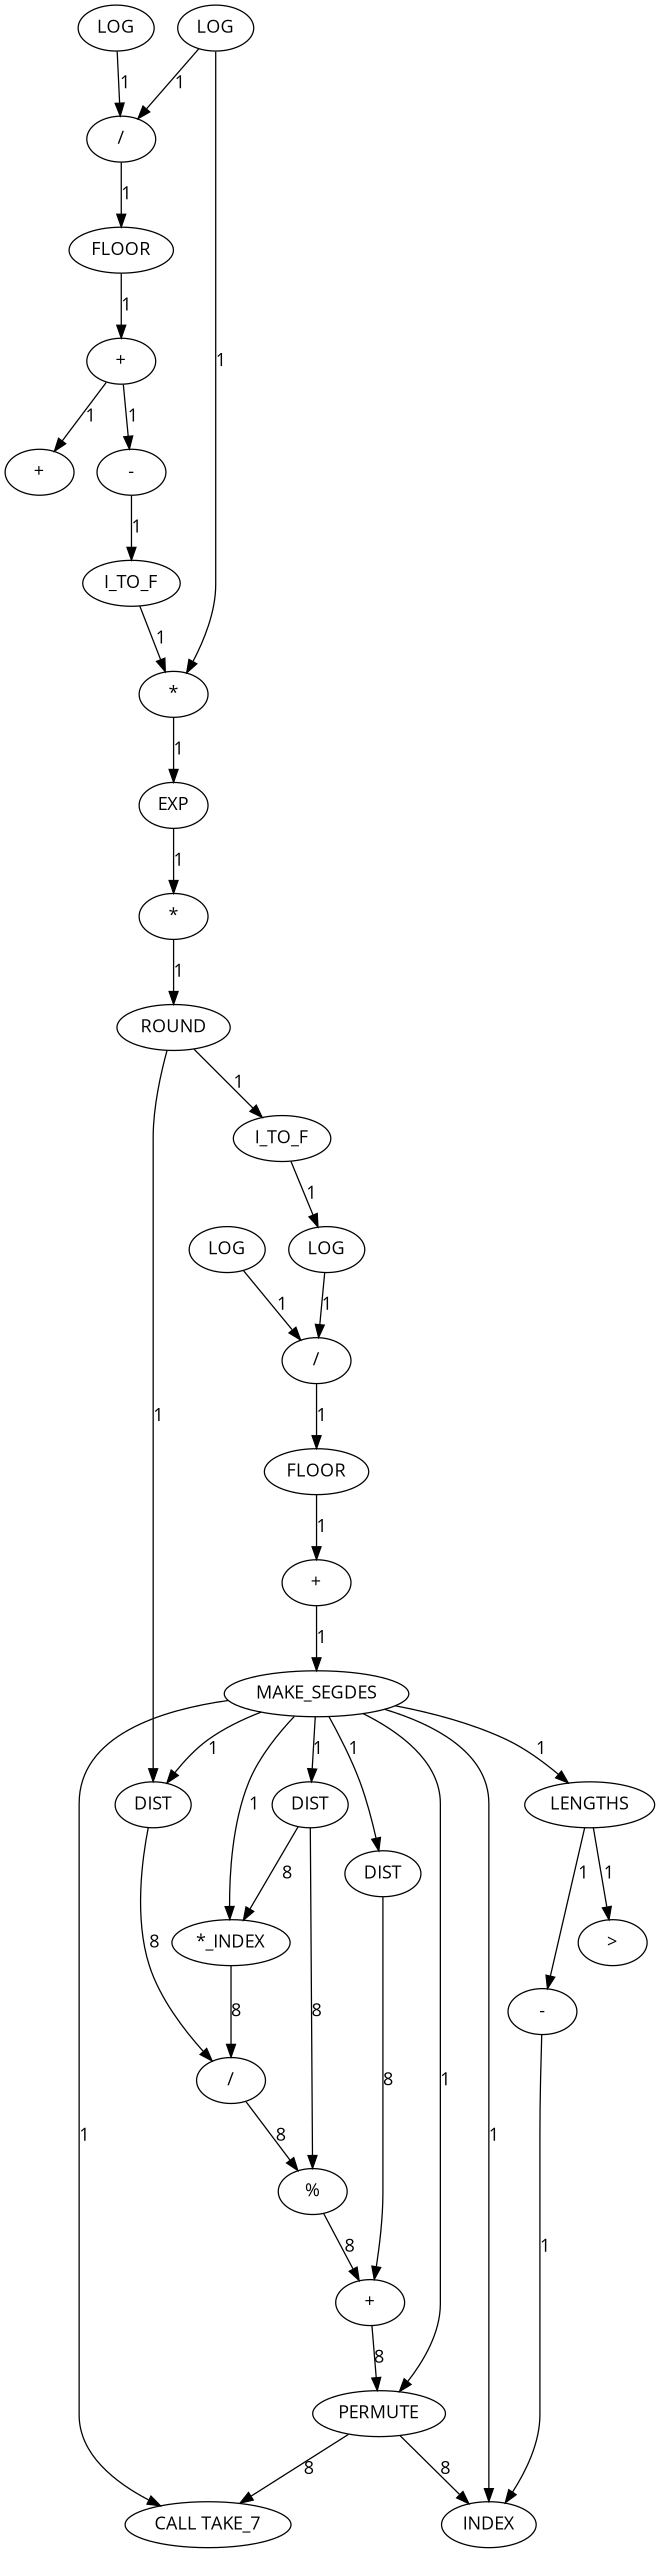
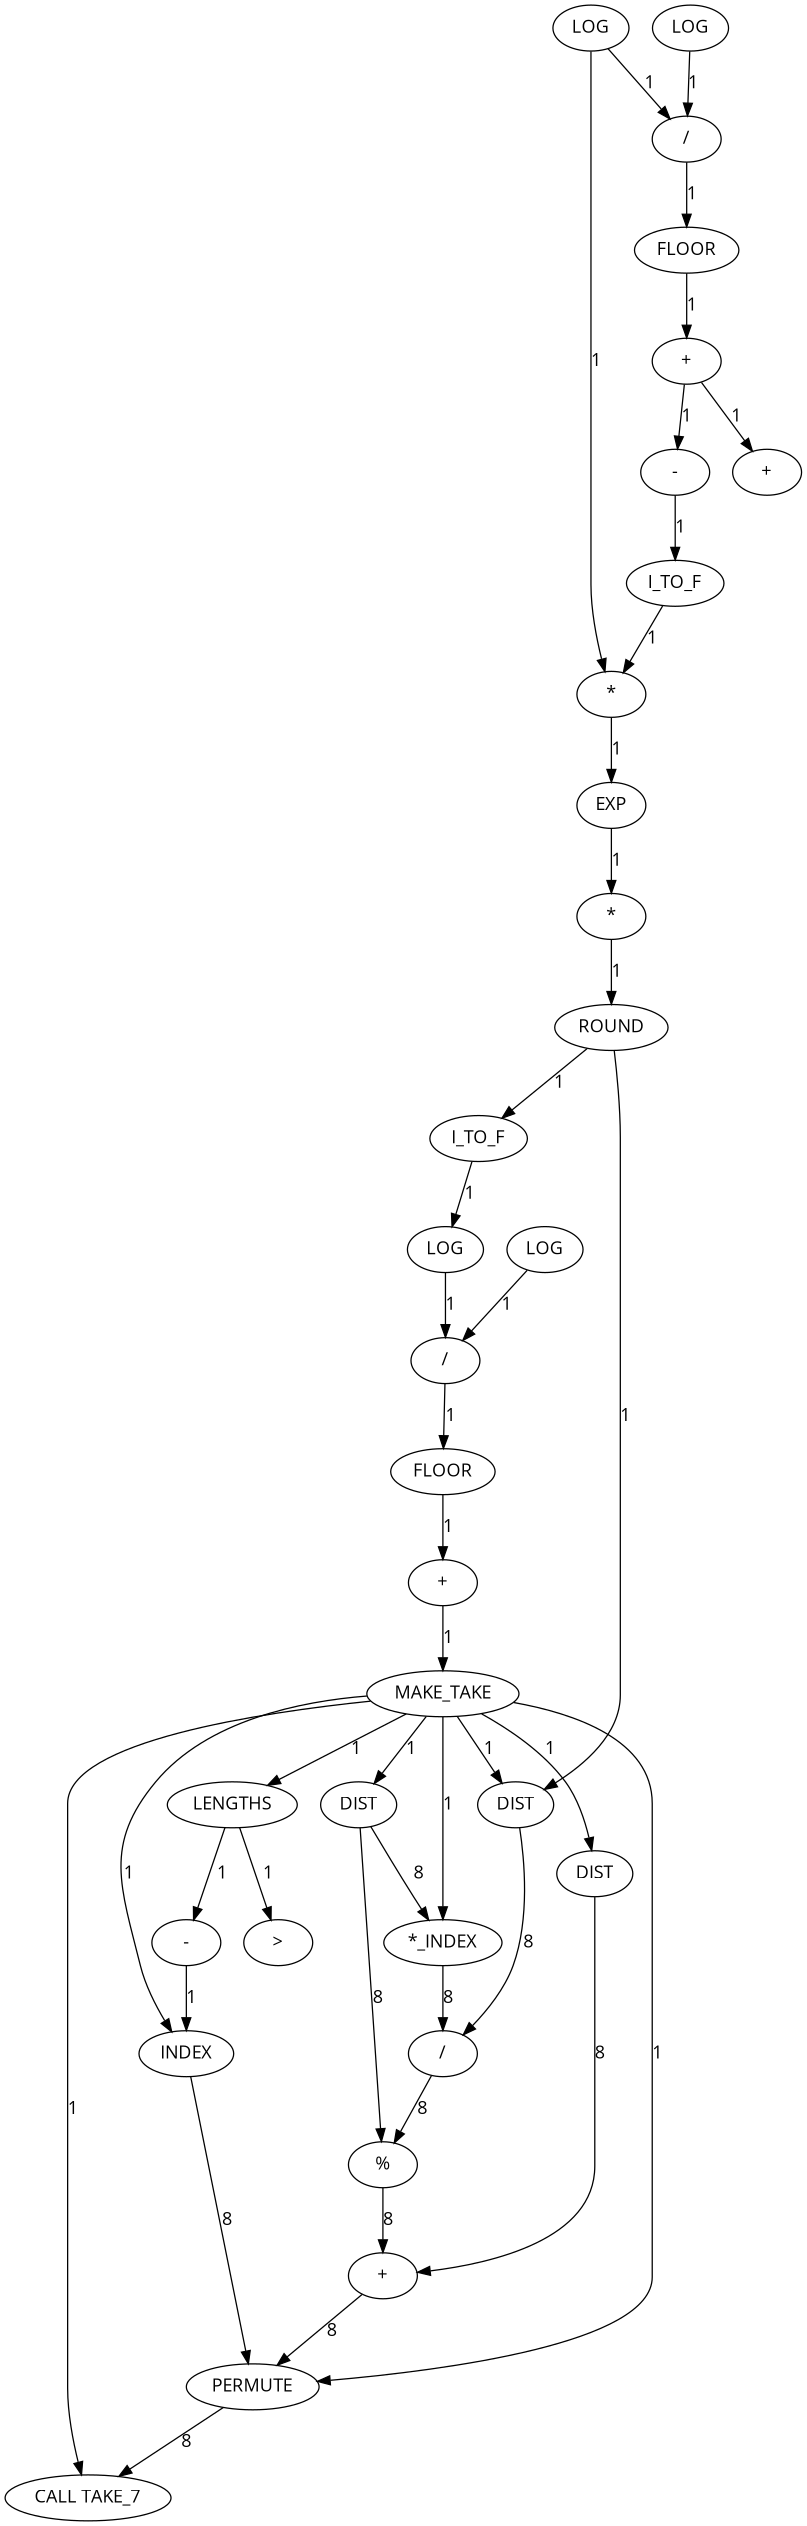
node "MAKE_SEGDES": label "MAKE_SEGDES" -> "MAKE_TAKE"
edge "PERMUTE" -> "INDEX": reversed
